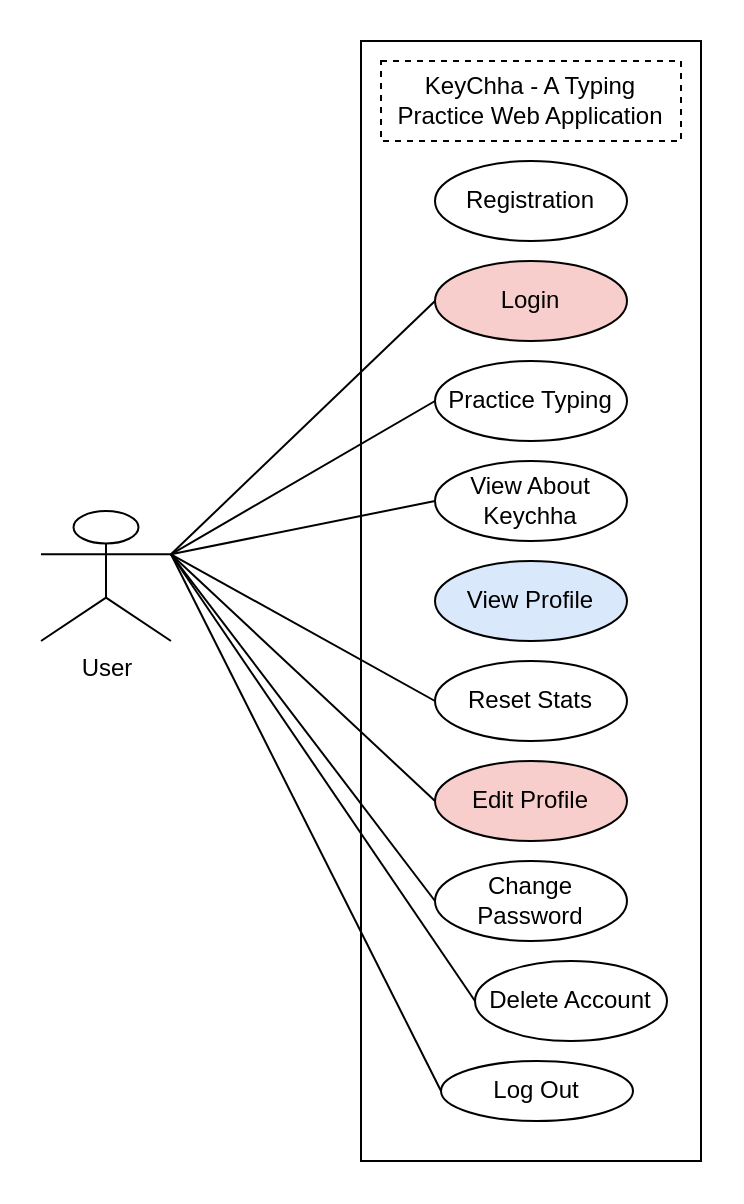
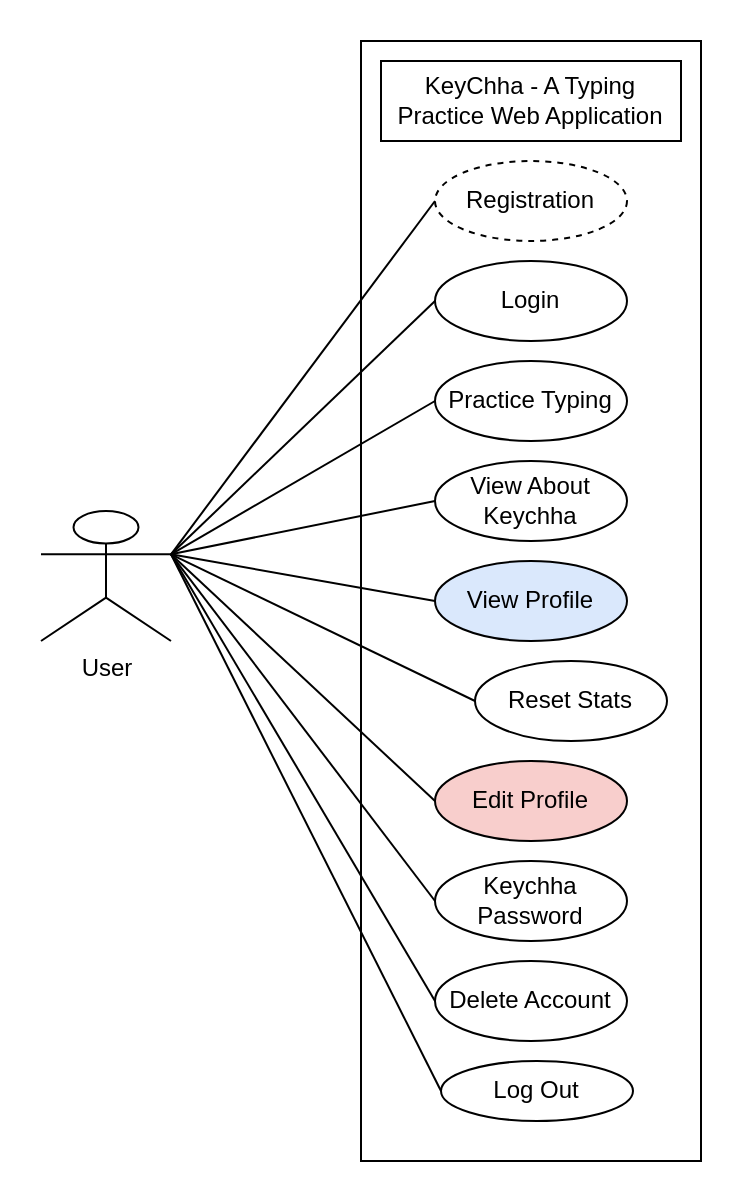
node "KeyChha - A Typing Practice Web Application": style dashed -> solid
node "Registration": style solid -> dashed
node "Login": fillcolor #f8cecc -> #ffffff
edge "Registration" -- "User": added
edge "User" -- "View Profile": added
node "Reset Stats": moved (531, 701) -> (571, 701)
node "Change Password": label "Change Password" -> "Keychha Password"
node "Delete Account": moved (571, 1001) -> (531, 1001)
